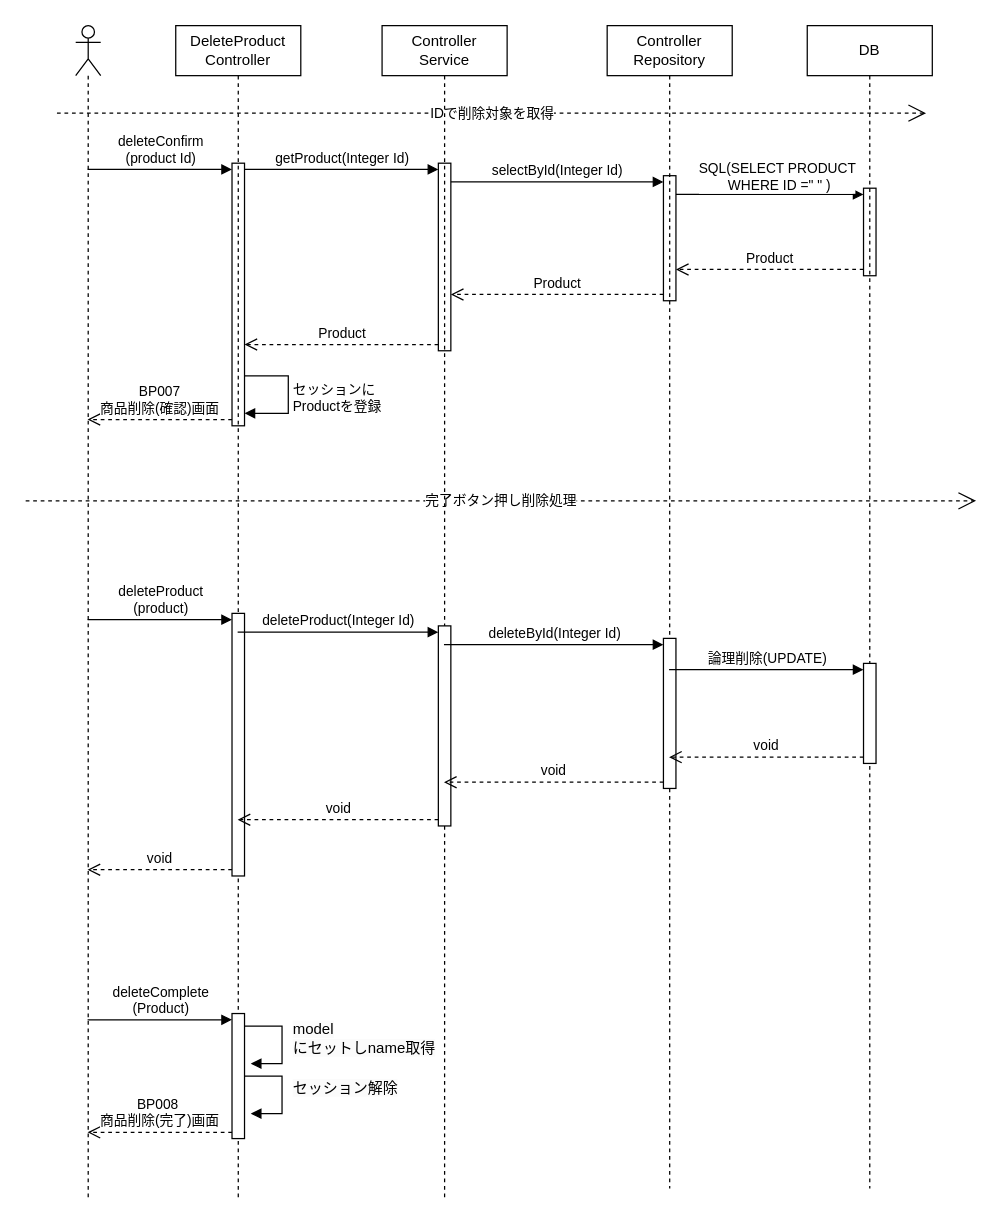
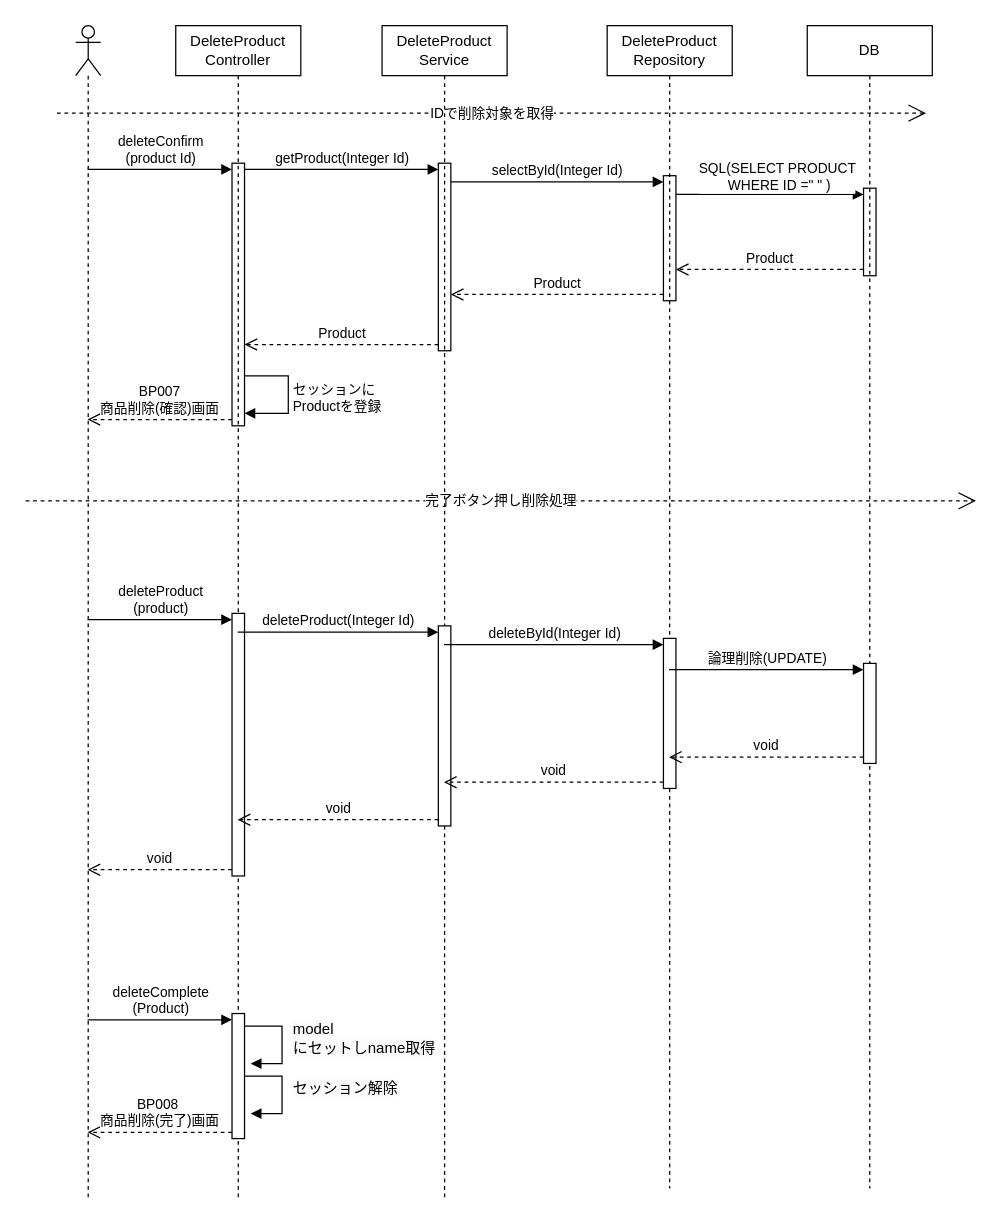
node "Controller Service": label "Controller Service" -> "DeleteProduct Service"
node "Controller Repository": label "Controller Repository" -> "DeleteProduct Repository"
